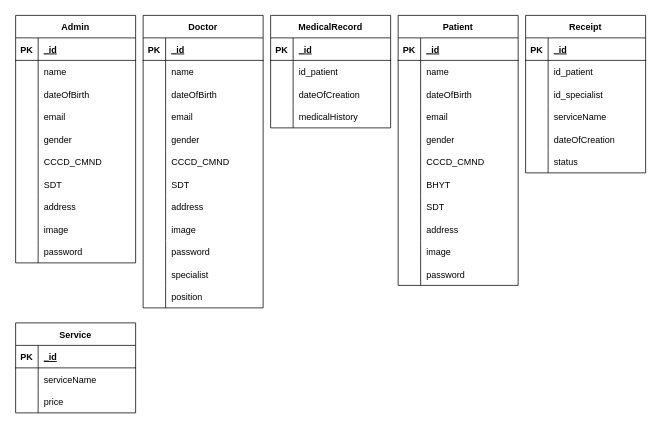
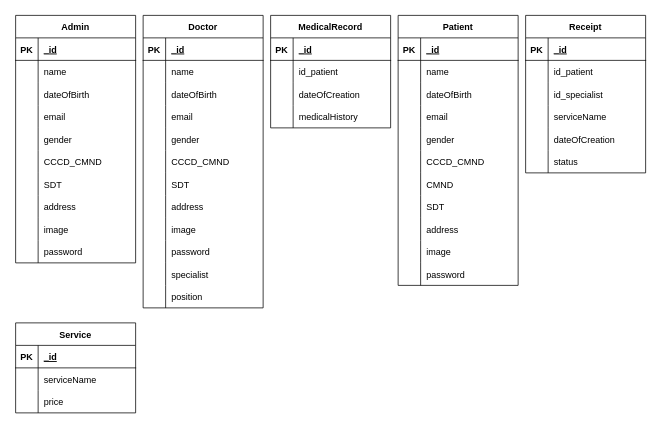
node "BHYT": label "BHYT" -> "CMND"
